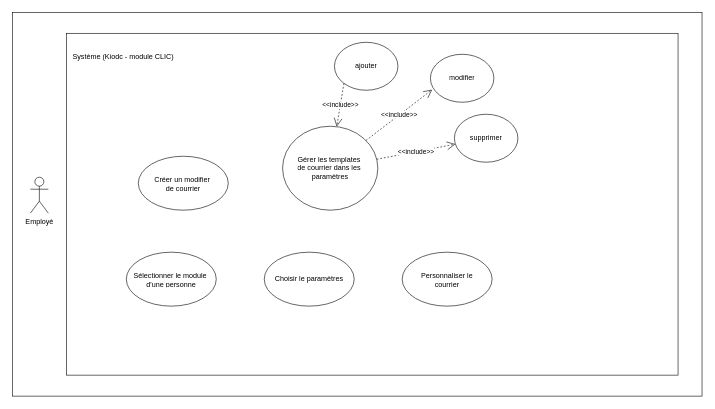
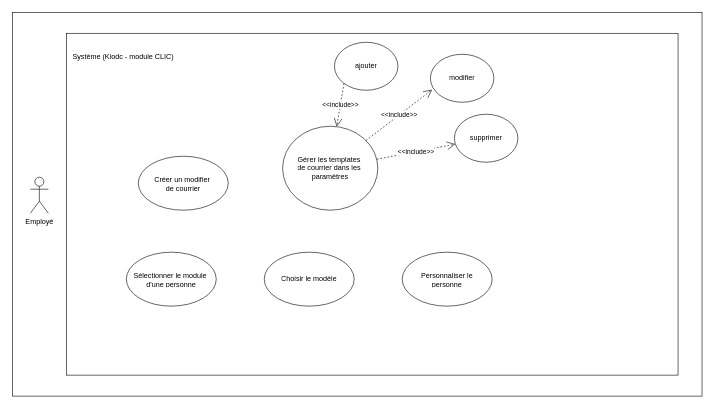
node "Choisir le paramètres": label "Choisir le paramètres" -> "Choisir le modèle"
node "Personnaliser le courrier": label "Personnaliser le courrier" -> "Personnaliser le personne"
